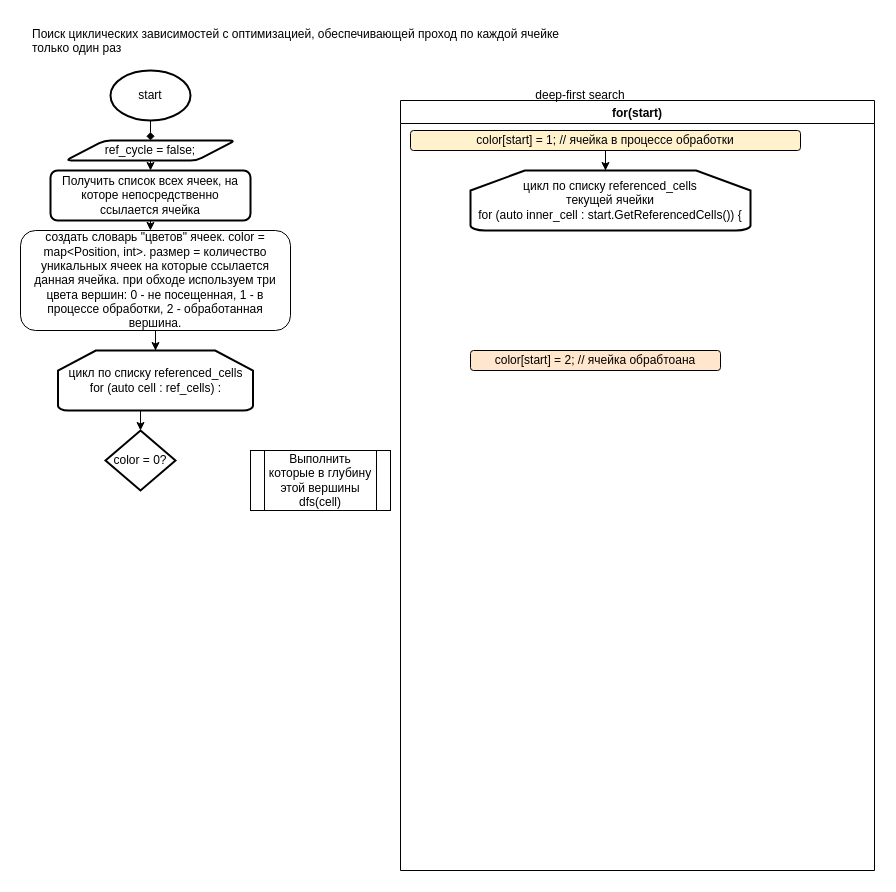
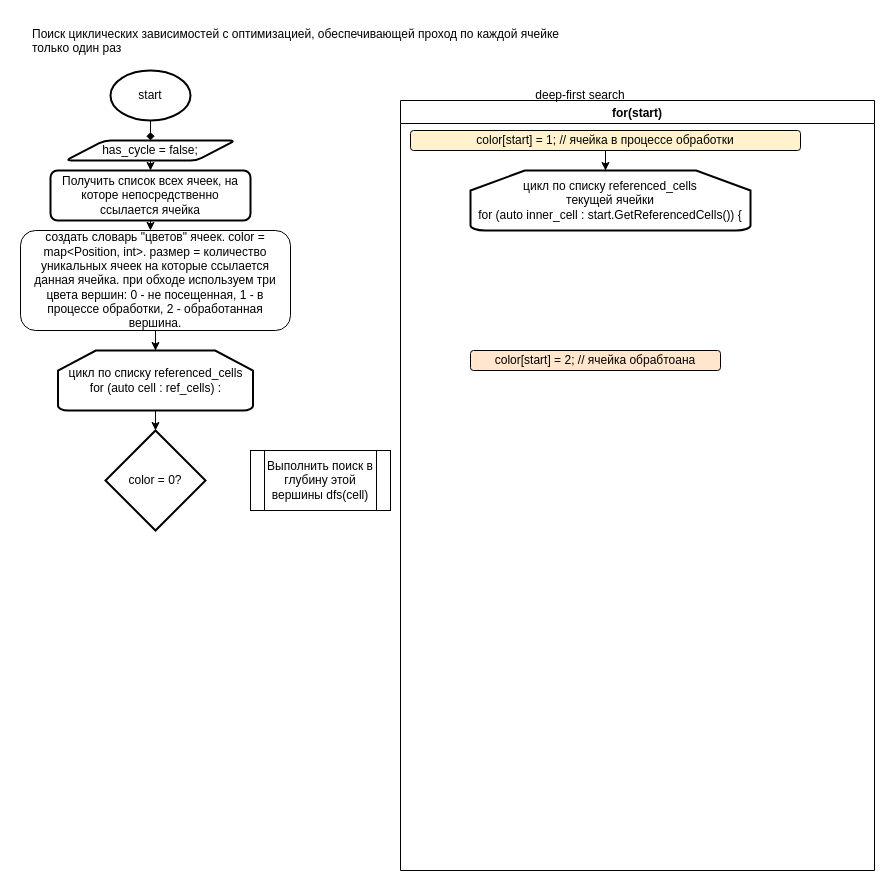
node "ref_cycle = false;": label "ref_cycle = false;" -> "has_cycle = false;"
node "color = 0?": size 70x60 -> 100x100
node "Выполнить которые в глубину этой вершины dfs(cell)": label "Выполнить которые в глубину этой вершины dfs(cell)" -> "Выполнить поиск в глубину этой вершины dfs(cell)"
